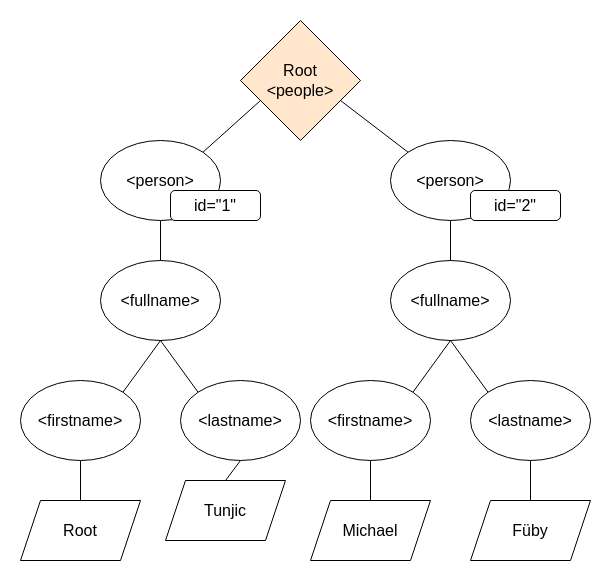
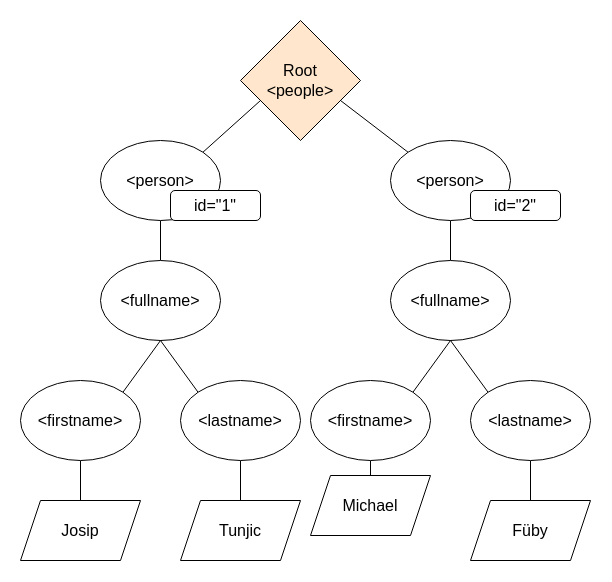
node "Tunjic": moved (226, 511) -> (241, 531)
node "Root": label "Root" -> "Josip"
node "Michael": moved (371, 531) -> (371, 506)
